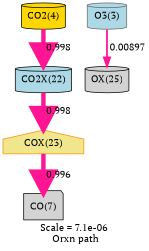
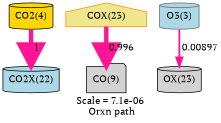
edge "CO2(4)" -> "CO2X(22)": label " 0.998" -> " 1"
node "OX(25)": label "OX(25)" -> "OX(23)"
edge "CO2X(22)" -> "COX(23)": removed, label "0.998"
node "CO(7)": label "CO(7)" -> "CO(9)"
